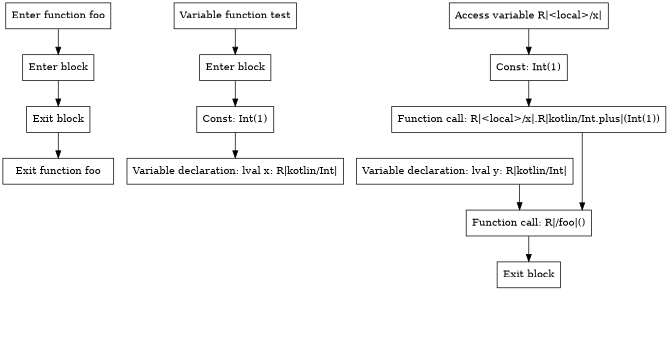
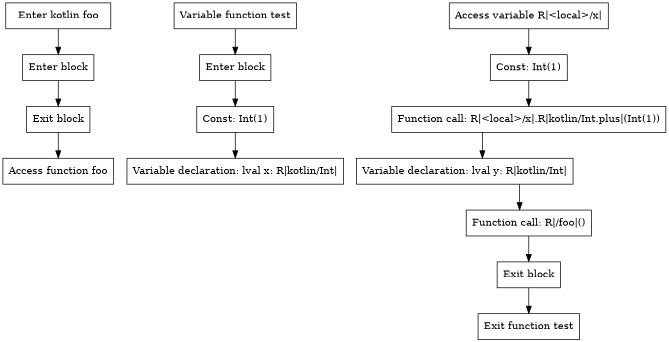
node "Enter function foo": label "Enter function foo" -> "Enter kotlin foo"
edge "Function call: R|<local>/x|.R|kotlin/Int.plus|(Int(1))" -> "Function call: R|/foo|()": now "Function call: R|<local>/x|.R|kotlin/Int.plus|(Int(1))" -> "Variable declaration: lval y: R|kotlin/Int|"
node "Exit function foo": label "Exit function foo" -> "Access function foo"
node "Exit function test": added
